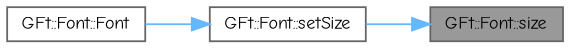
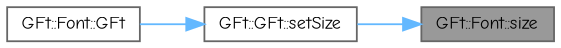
node "GFt::Font::Font": label "GFt::Font::Font" -> "GFt::Font::GFt"
node "GFt::Font::setSize": label "GFt::Font::setSize" -> "GFt::GFt::setSize"
